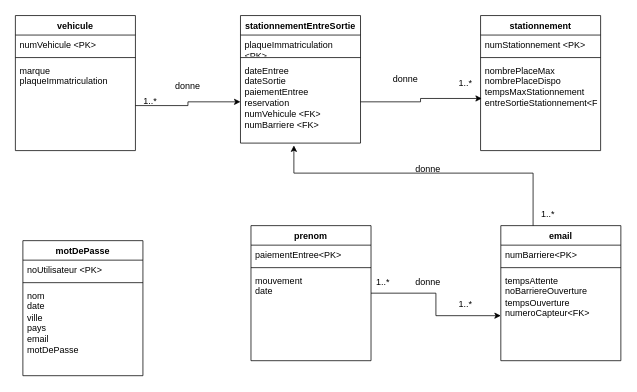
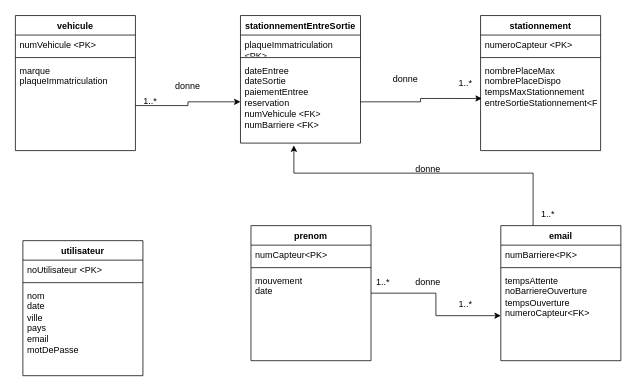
node "numStationnement <PK>": label "numStationnement <PK>" -> "numeroCapteur <PK>"
node "motDePasse": label "motDePasse" -> "utilisateur"
node "paiementEntree<PK>": label "paiementEntree<PK>" -> "numCapteur<PK>"
